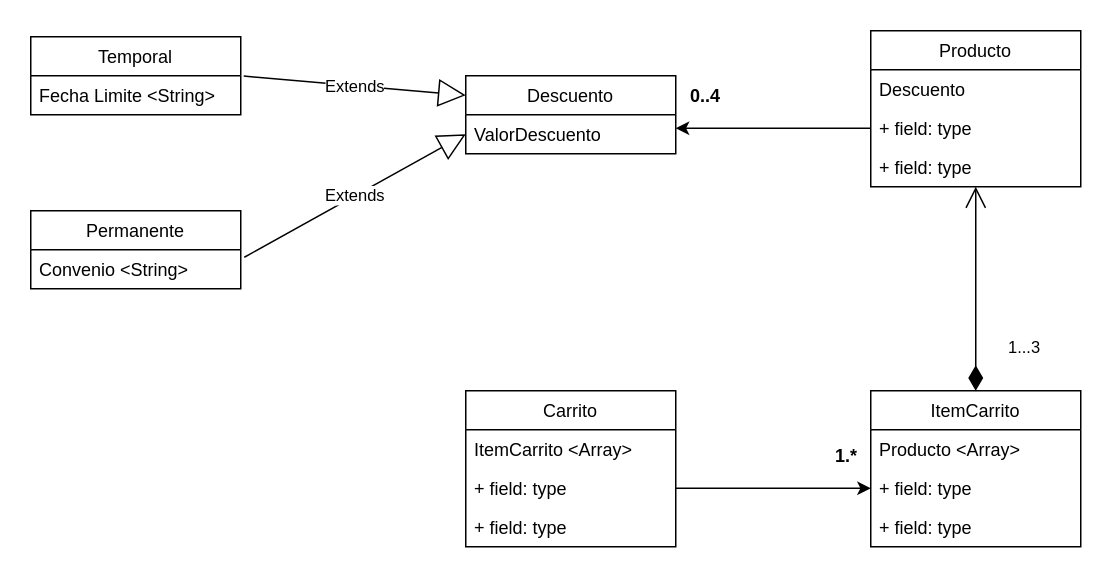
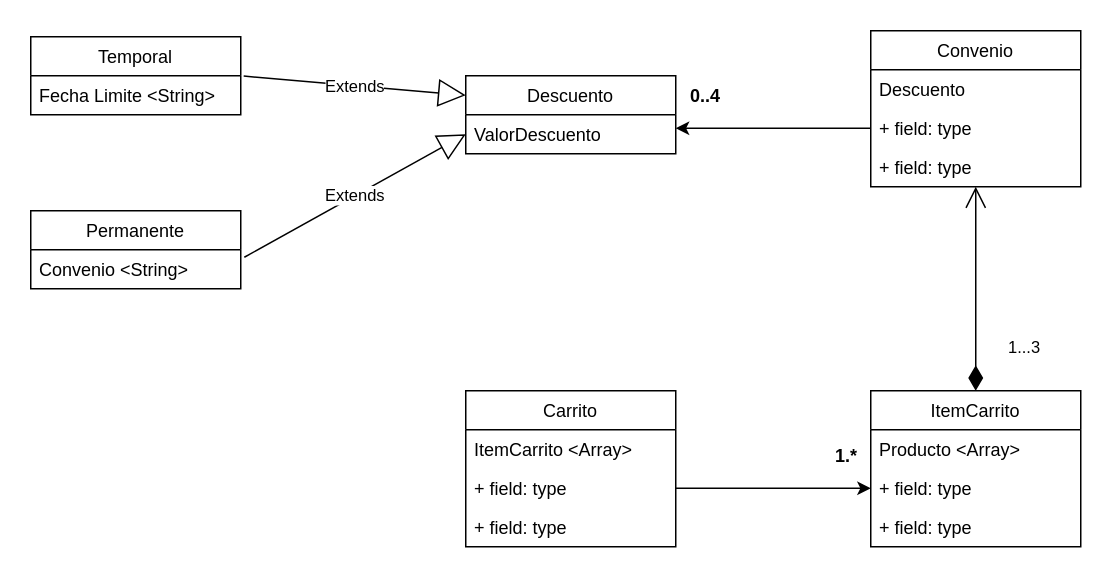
node "Producto": label "Producto" -> "Convenio"
